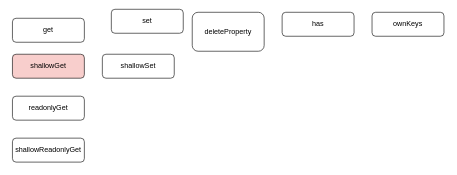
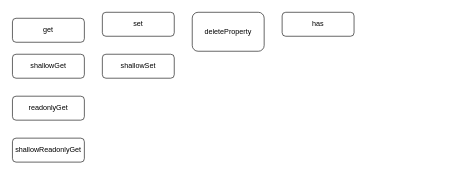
node "set": moved (147, 21) -> (138, 24)
node "ownKeys": removed
node "shallowGet": fillcolor #f8cecc -> #ffffff
